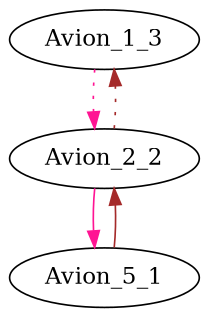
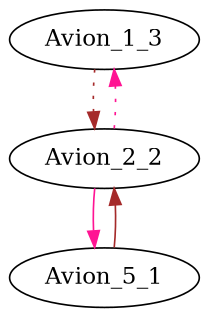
edge "Avion_1_3" -> "Avion_2_2": color deeppink -> brown
edge "Avion_2_2" -> "Avion_1_3": color brown -> deeppink
